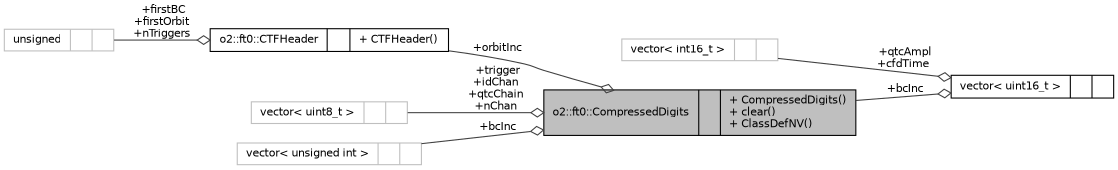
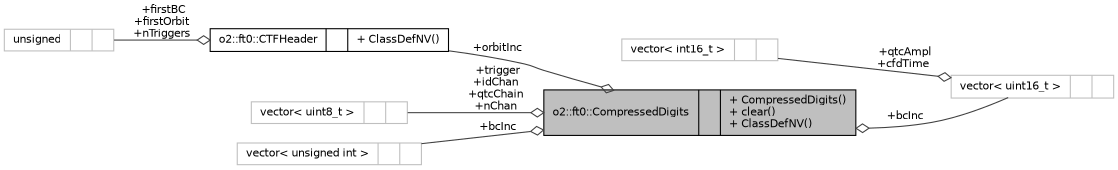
node "o2::ft0::CTFHeader": text "+ CTFHeader()" -> "+ ClassDefNV()"
node "vector< uint16_t >": color black -> grey75
edge "o2::ft0::CompressedDigits" -> "vector< uint16_t >": reversed
